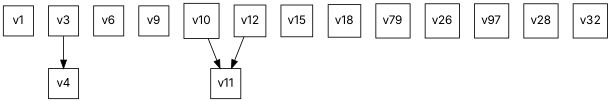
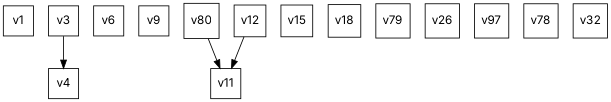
node "v10": label "v10" -> "v80"
node "v28": label "v28" -> "v78"
